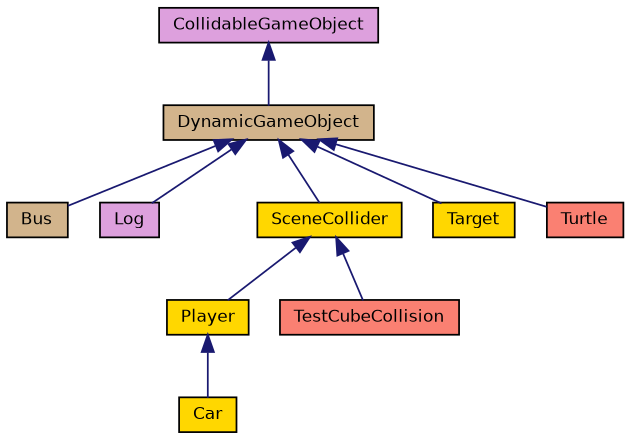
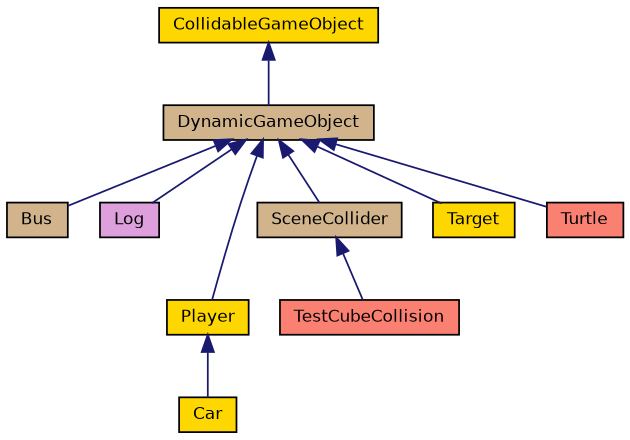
node "CollidableGameObject": fillcolor plum -> gold
node "SceneCollider": fillcolor gold -> tan
edge "Player" -> "SceneCollider": now "Player" -> "DynamicGameObject"
